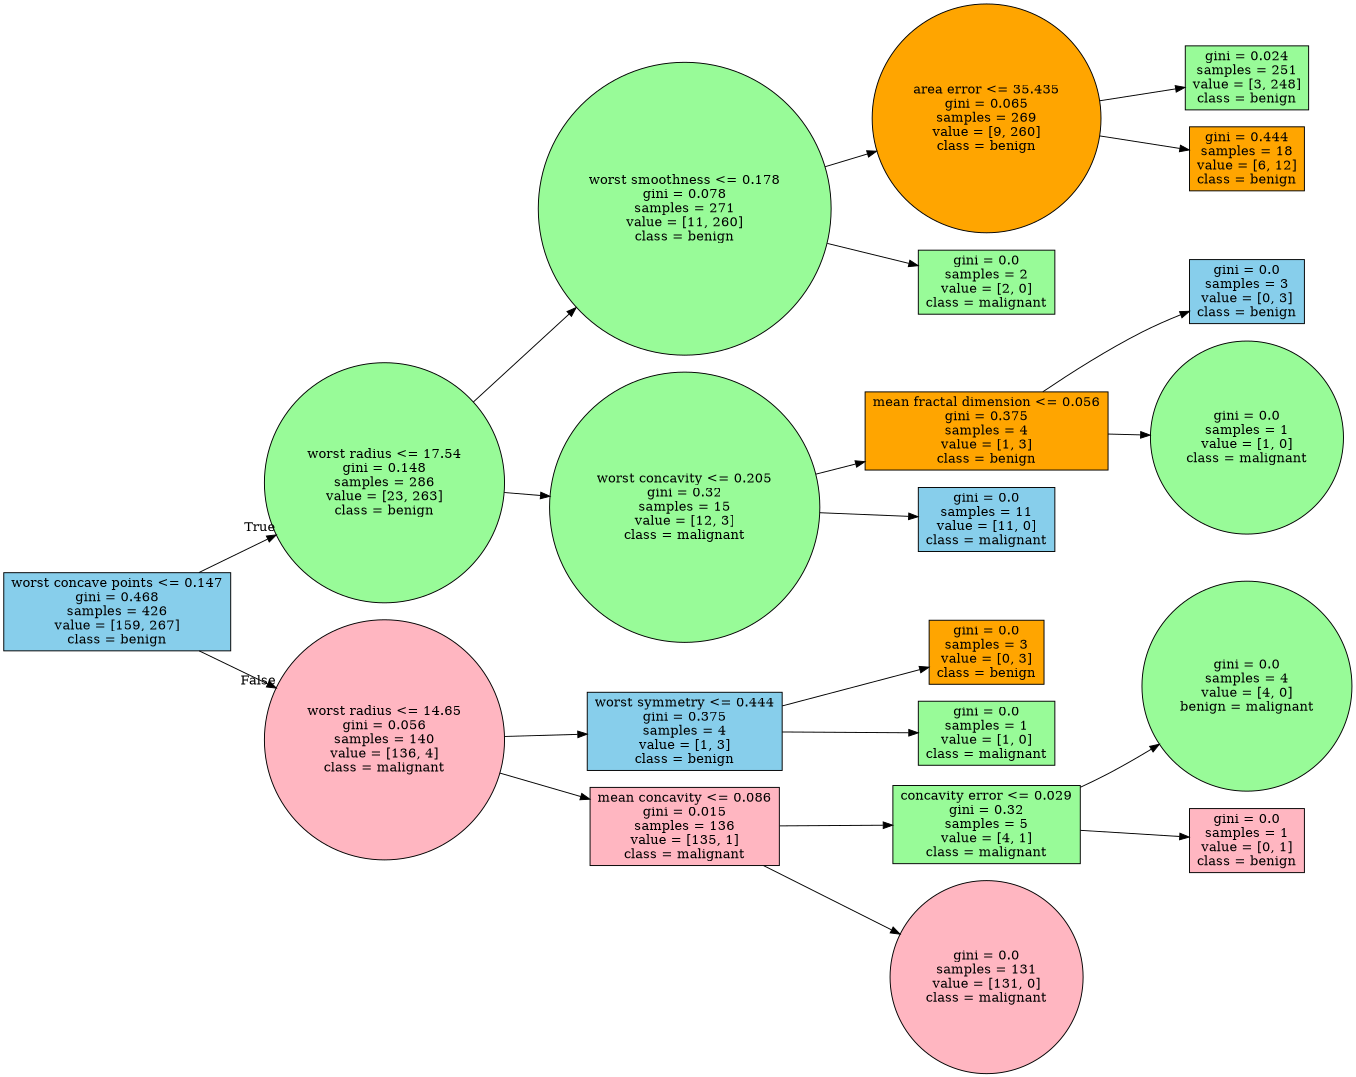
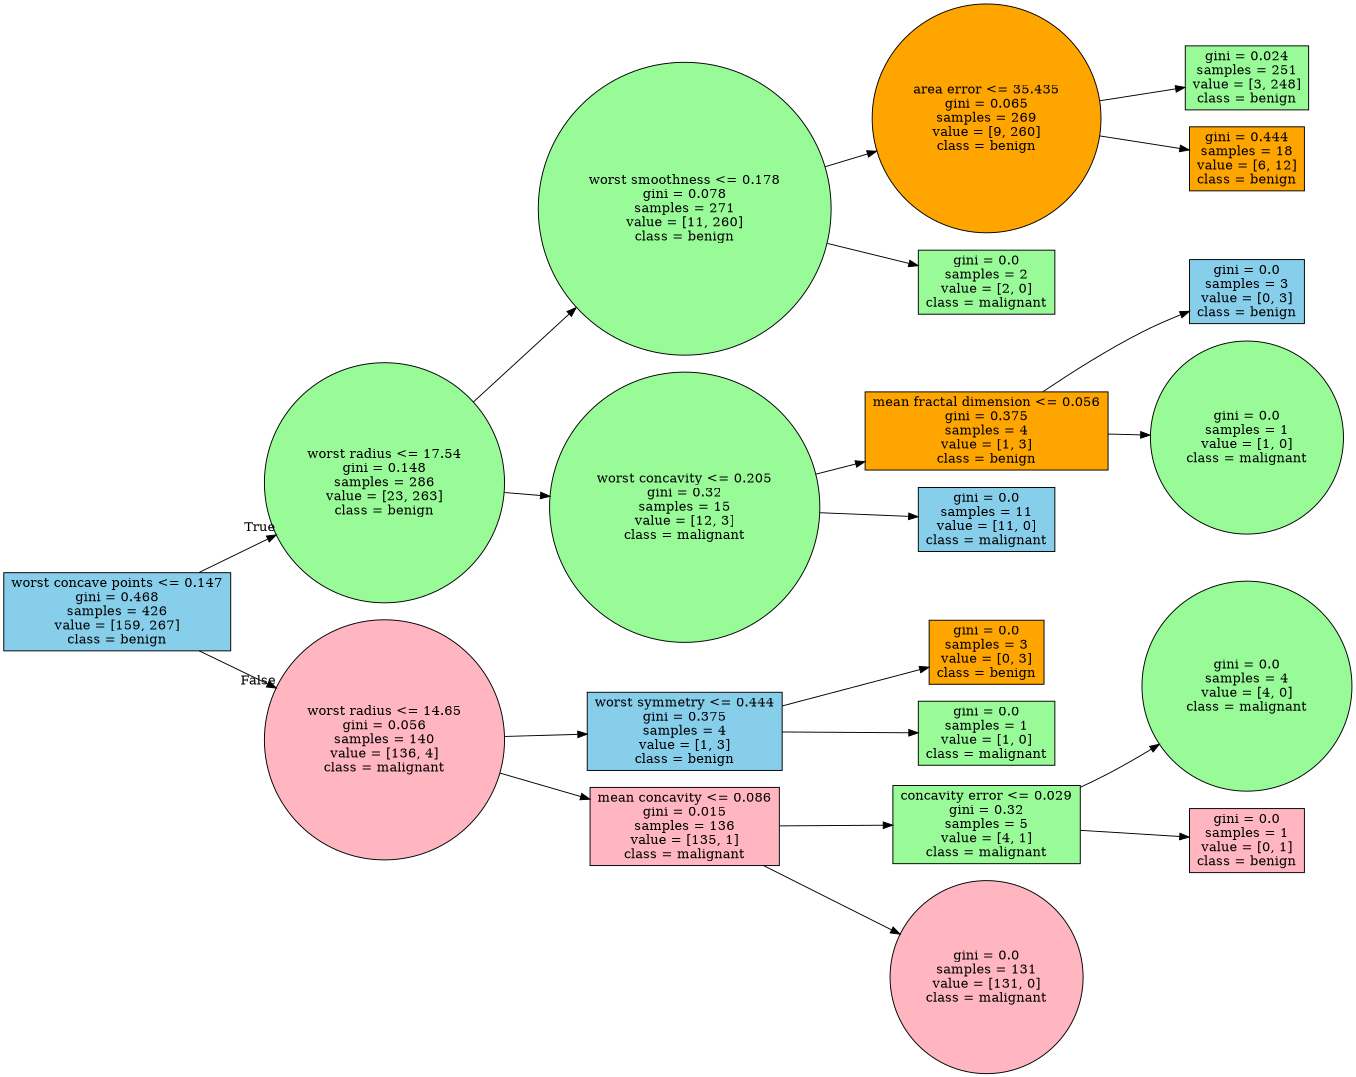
node "gini = 0.0 samples = 4 value = [4, 0] benign = malignant": label "gini = 0.0 samples = 4 value = [4, 0] benign = malignant" -> "gini = 0.0 samples = 4 value = [4, 0] class = malignant"
